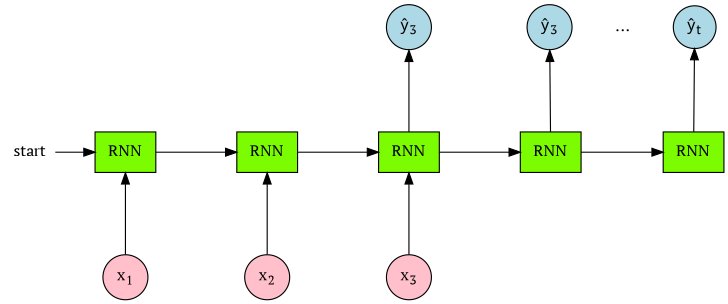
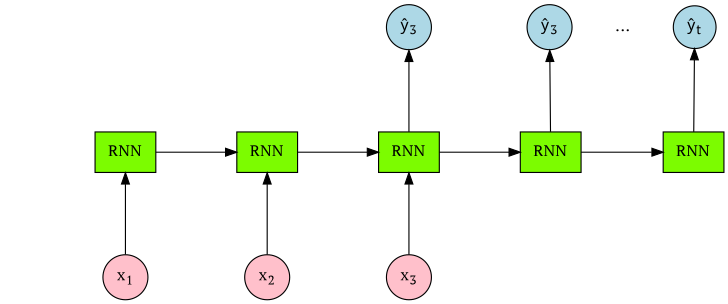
node "start": removed
